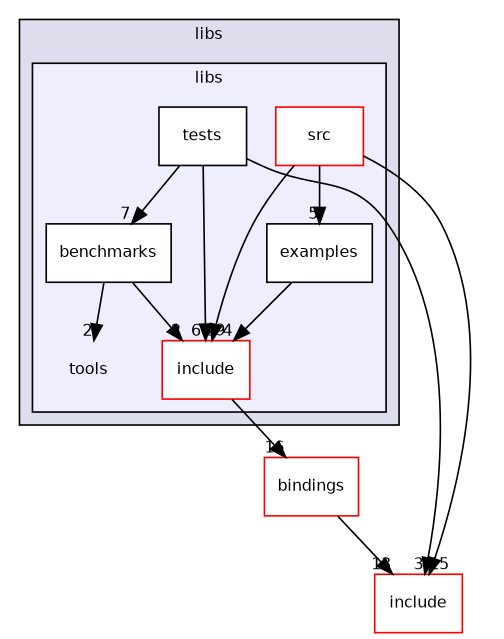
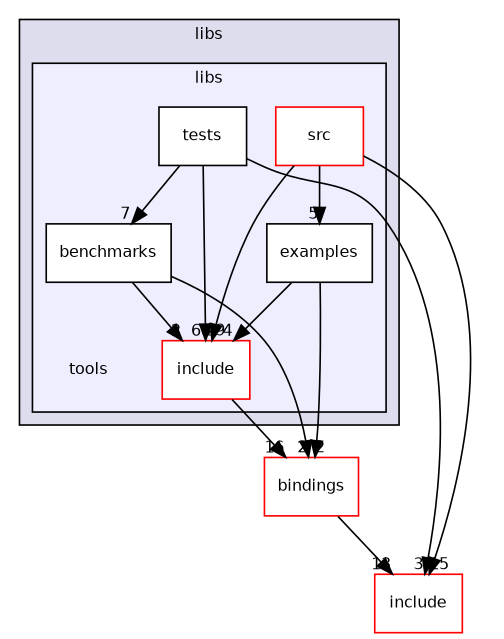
edge "benchmarks" -> "tools": now "benchmarks" -> "bindings"
edge "examples" -> "bindings": added
